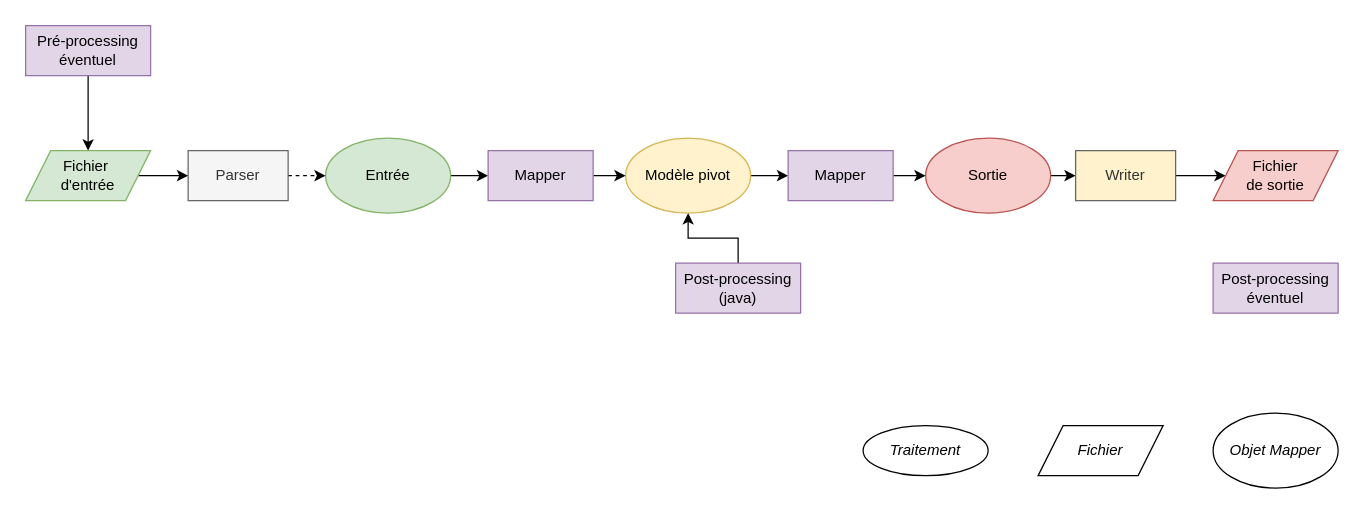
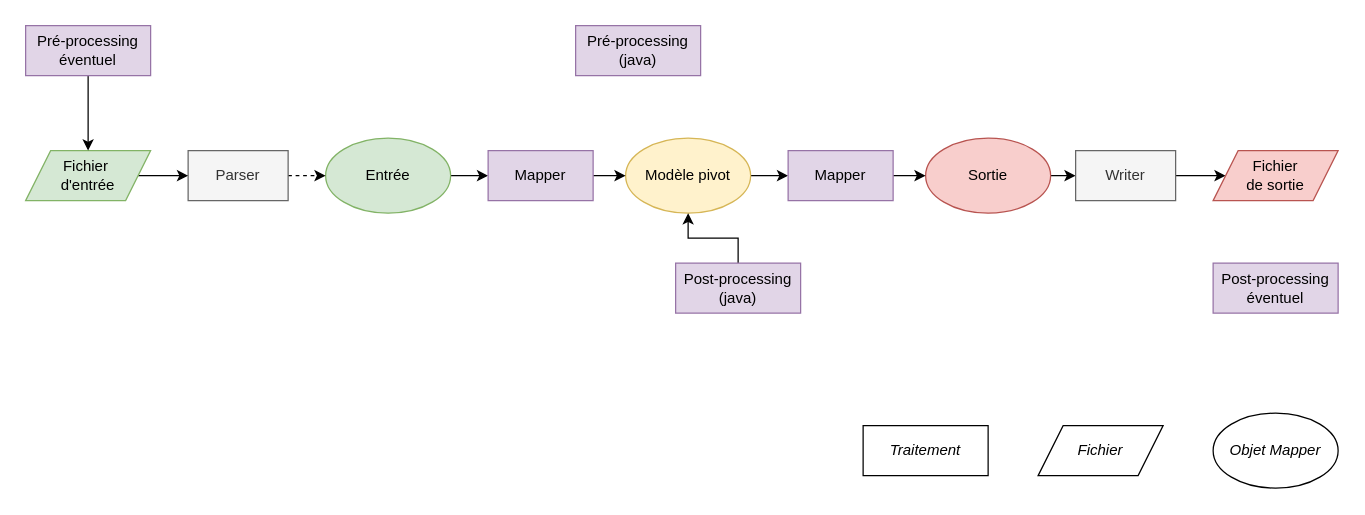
node "Pré-processing (java)": added
node "Writer": fillcolor #fff2cc -> #f5f5f5
node "Traitement": shape ellipse -> rectangle
